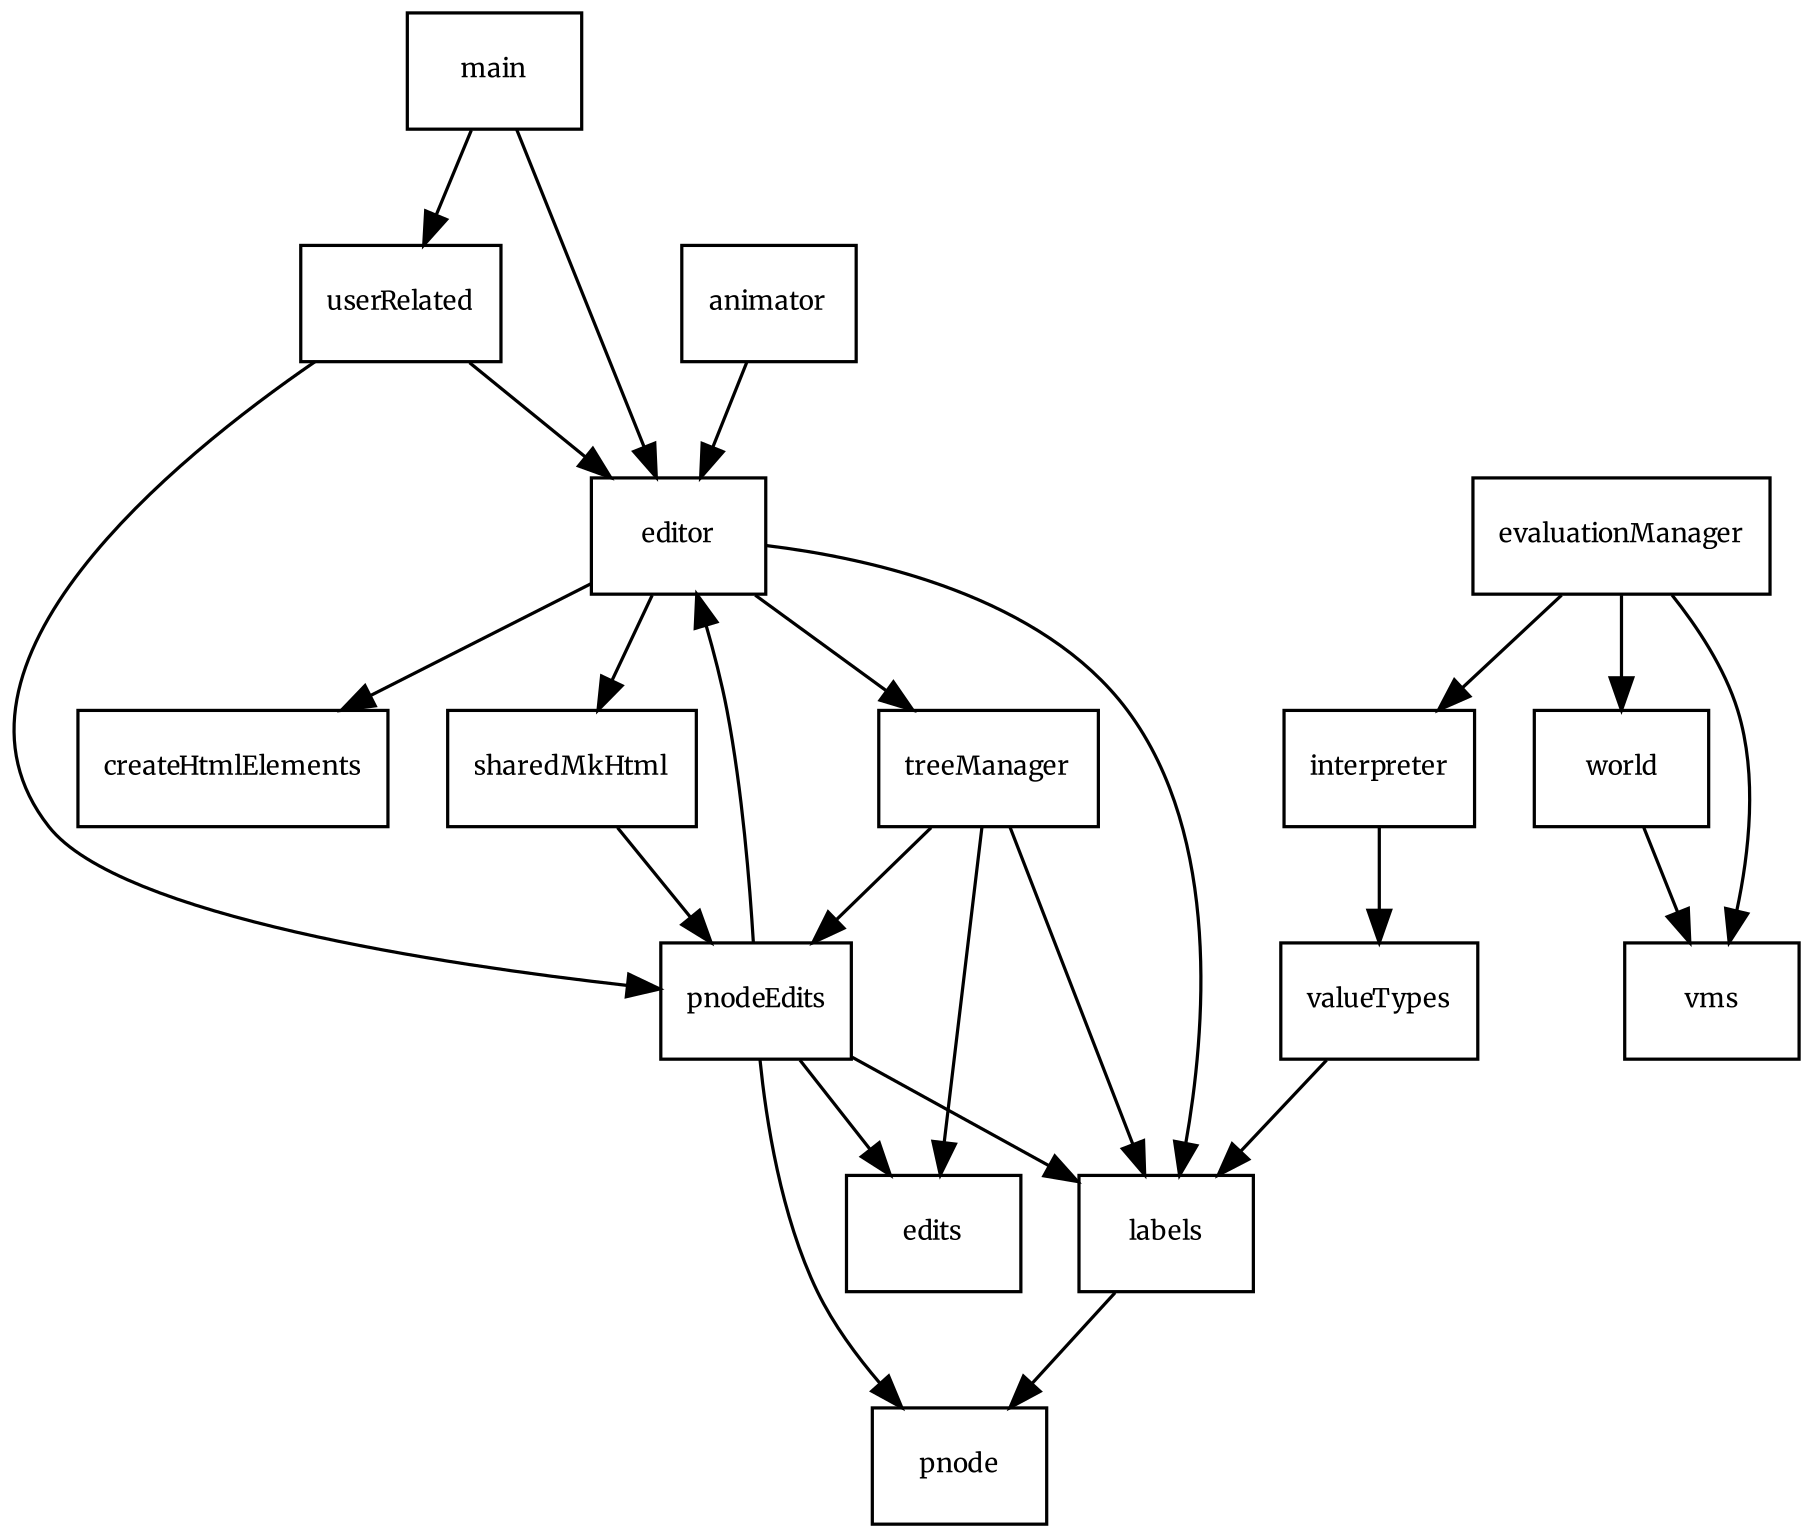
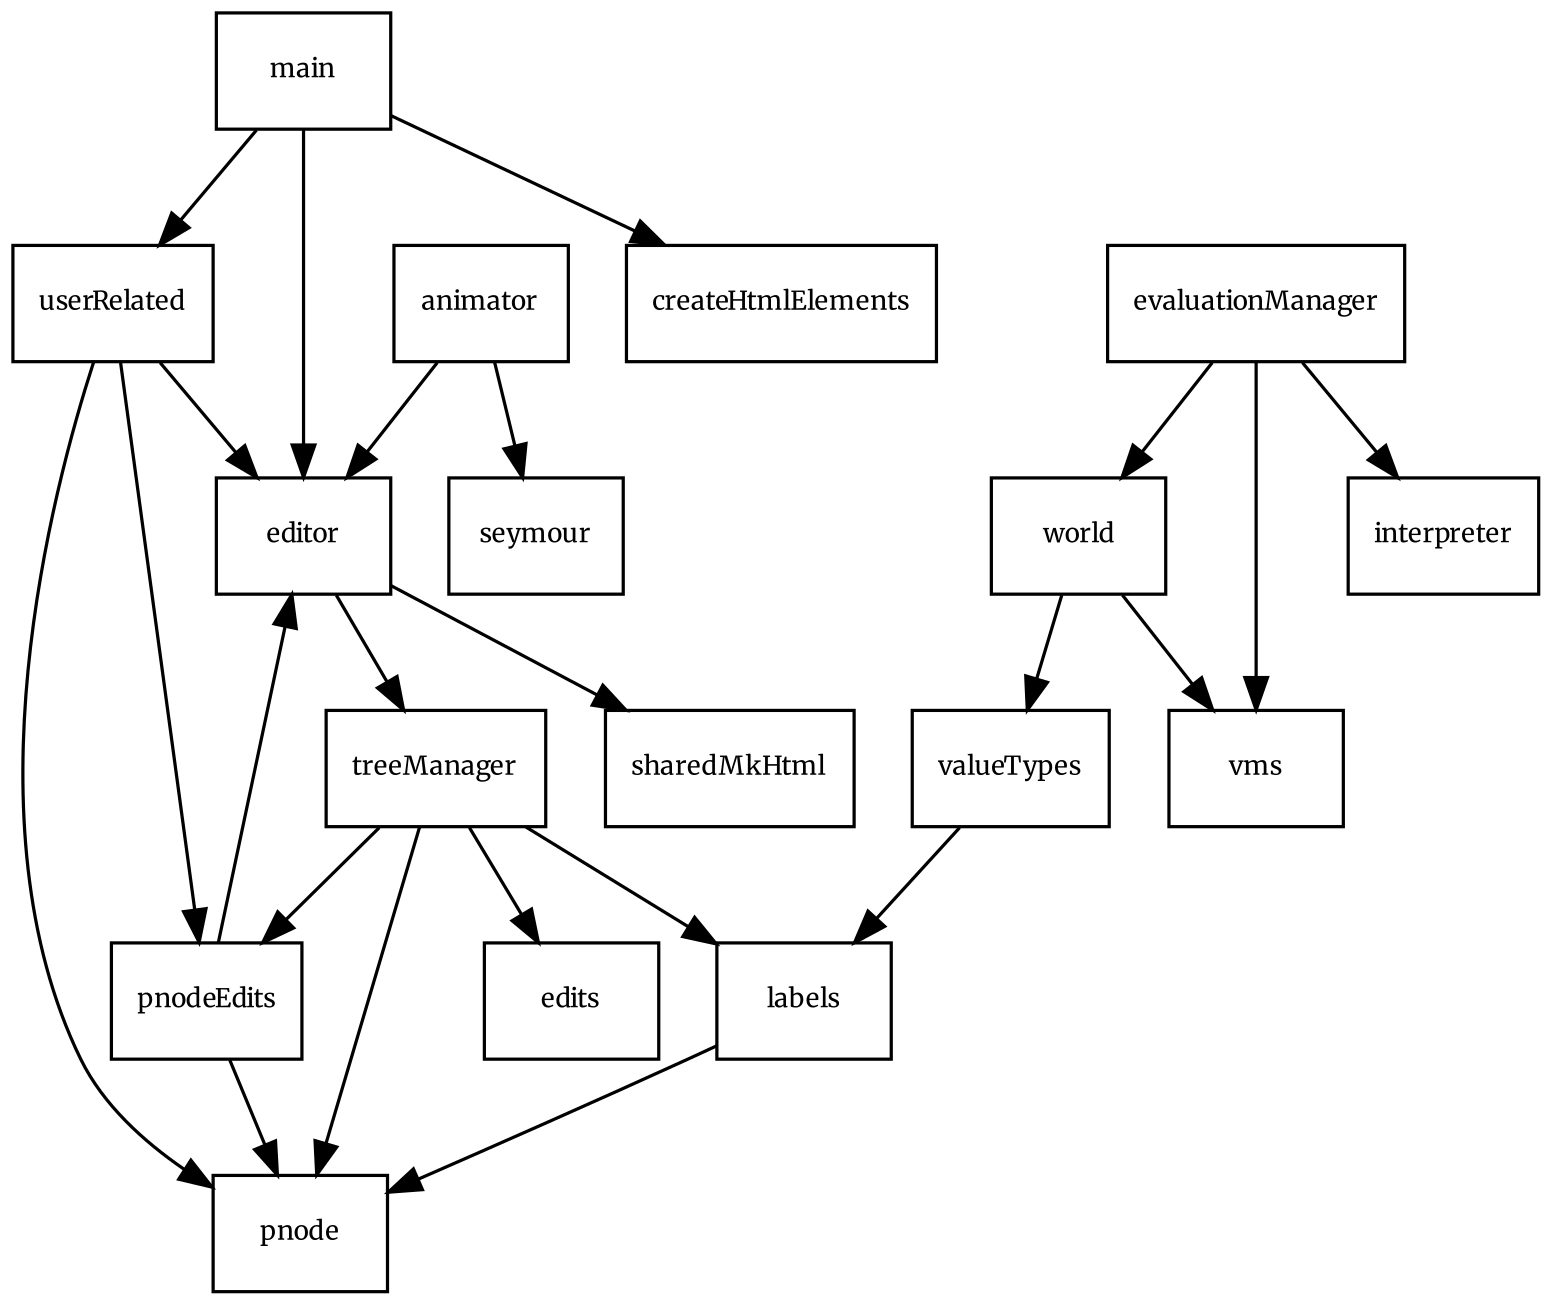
node "seymour": added
edge "editor" -> "createHtmlElements": now "main" -> "createHtmlElements"
edge "editor" -> "labels": removed
edge "userRelated" -> "pnode": added
edge "interpreter" -> "valueTypes": now "world" -> "valueTypes"
edge "sharedMkHtml" -> "pnodeEdits": removed
edge "treeManager" -> "pnode": added
edge "pnodeEdits" -> "edits": removed
edge "pnodeEdits" -> "labels": removed
